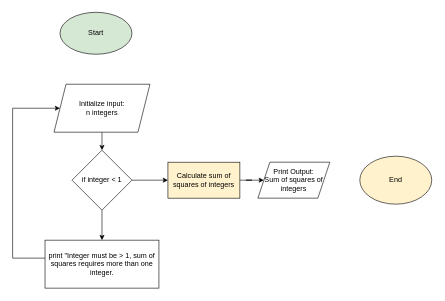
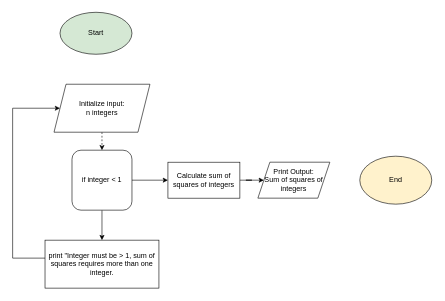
edge "Initialize input: n integers" -> "if integer < 1": style solid -> dashed
node "if integer < 1": shape diamond -> rounded rectangle
node "Calculate sum of squares of integers": fillcolor #fff2cc -> #ffffff
